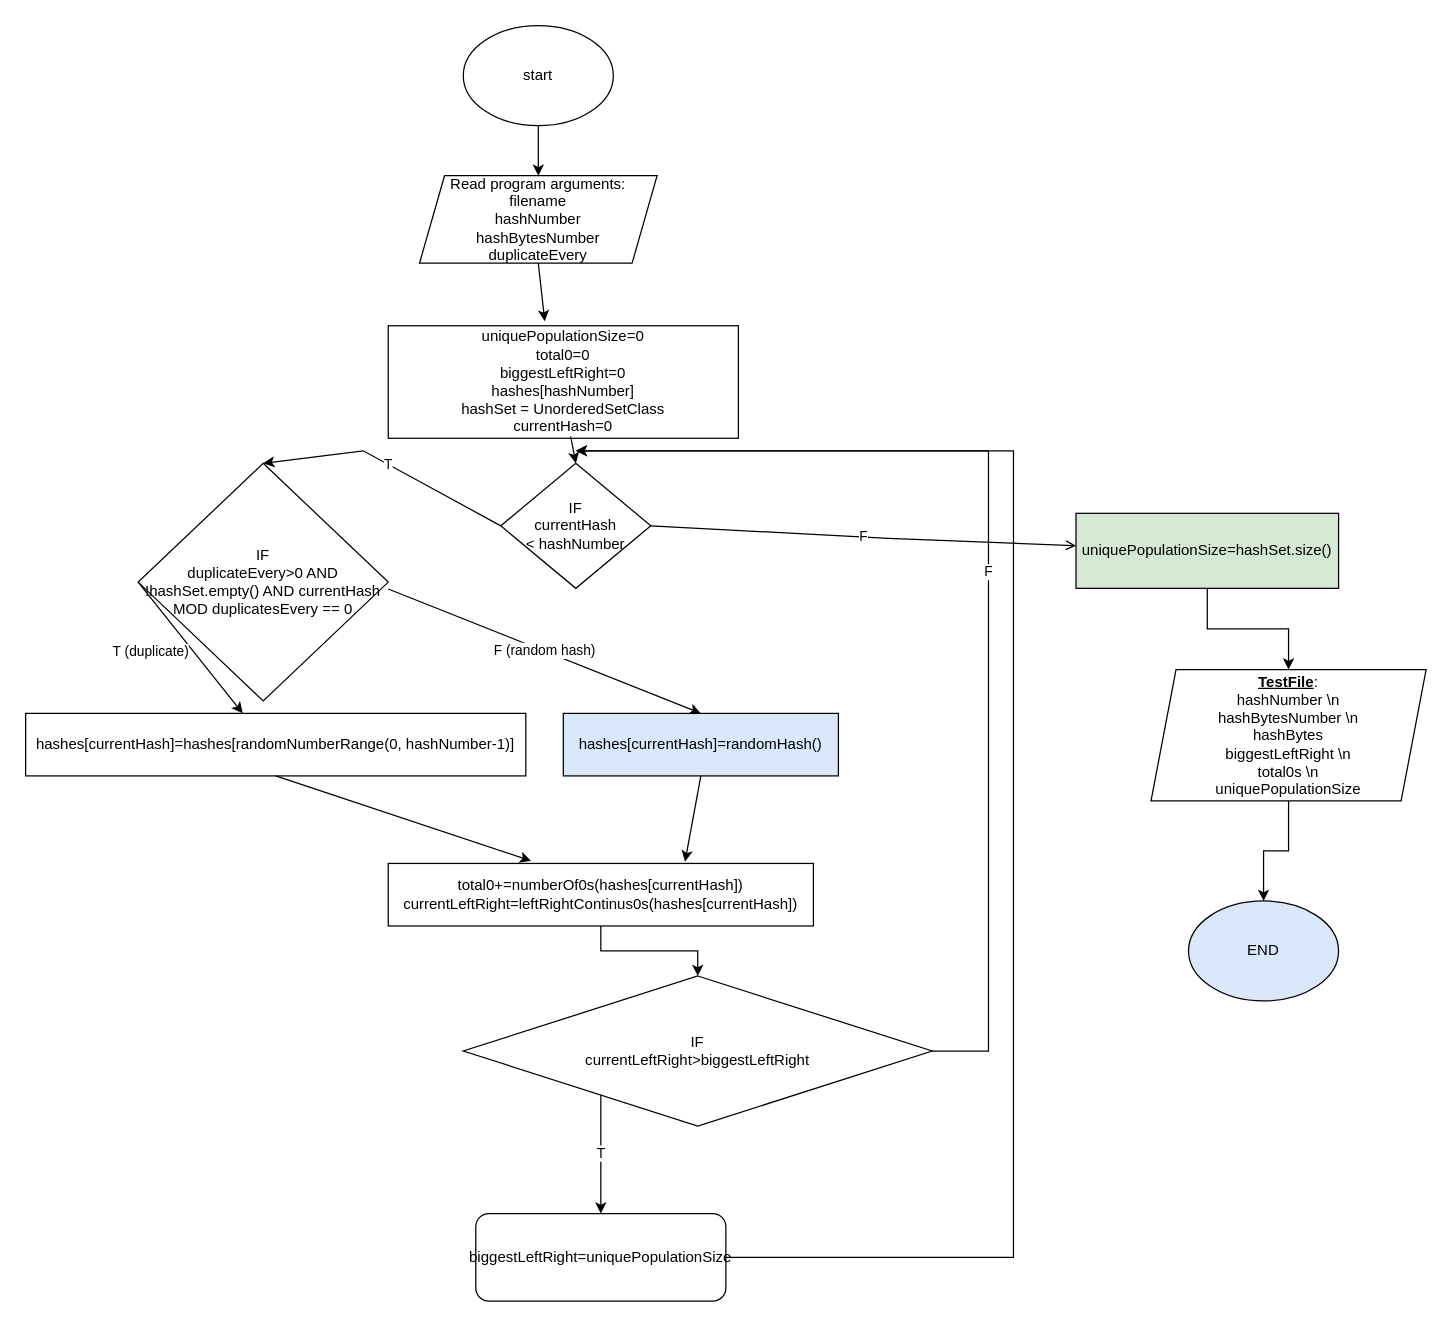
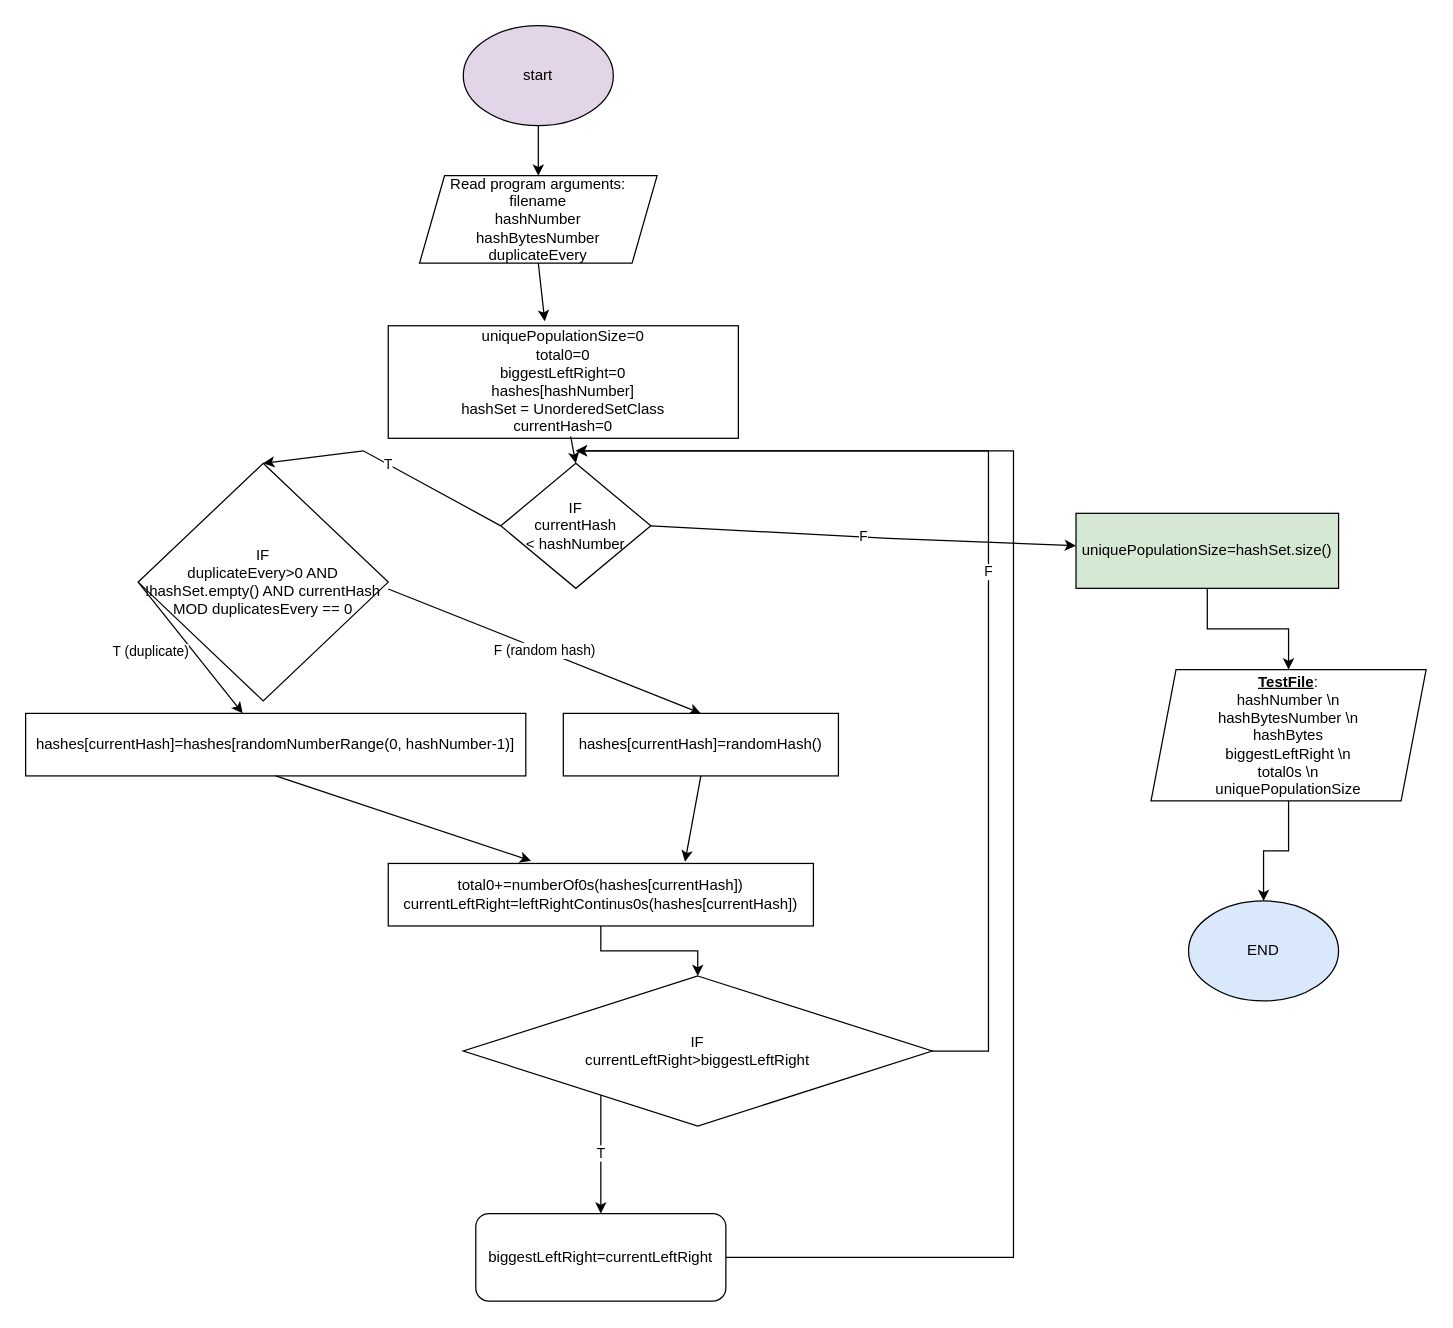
node "start": fillcolor #ffffff -> #e1d5e7
edge "IF currentHash < hashNumber" -> "uniquePopulationSize=hashSet.size()": arrowhead open -> classic
node "hashes[currentHash]=randomHash()": fillcolor #dae8fc -> #ffffff
node "biggestLeftRight=uniquePopulationSize": label "biggestLeftRight=uniquePopulationSize" -> "biggestLeftRight=currentLeftRight"
